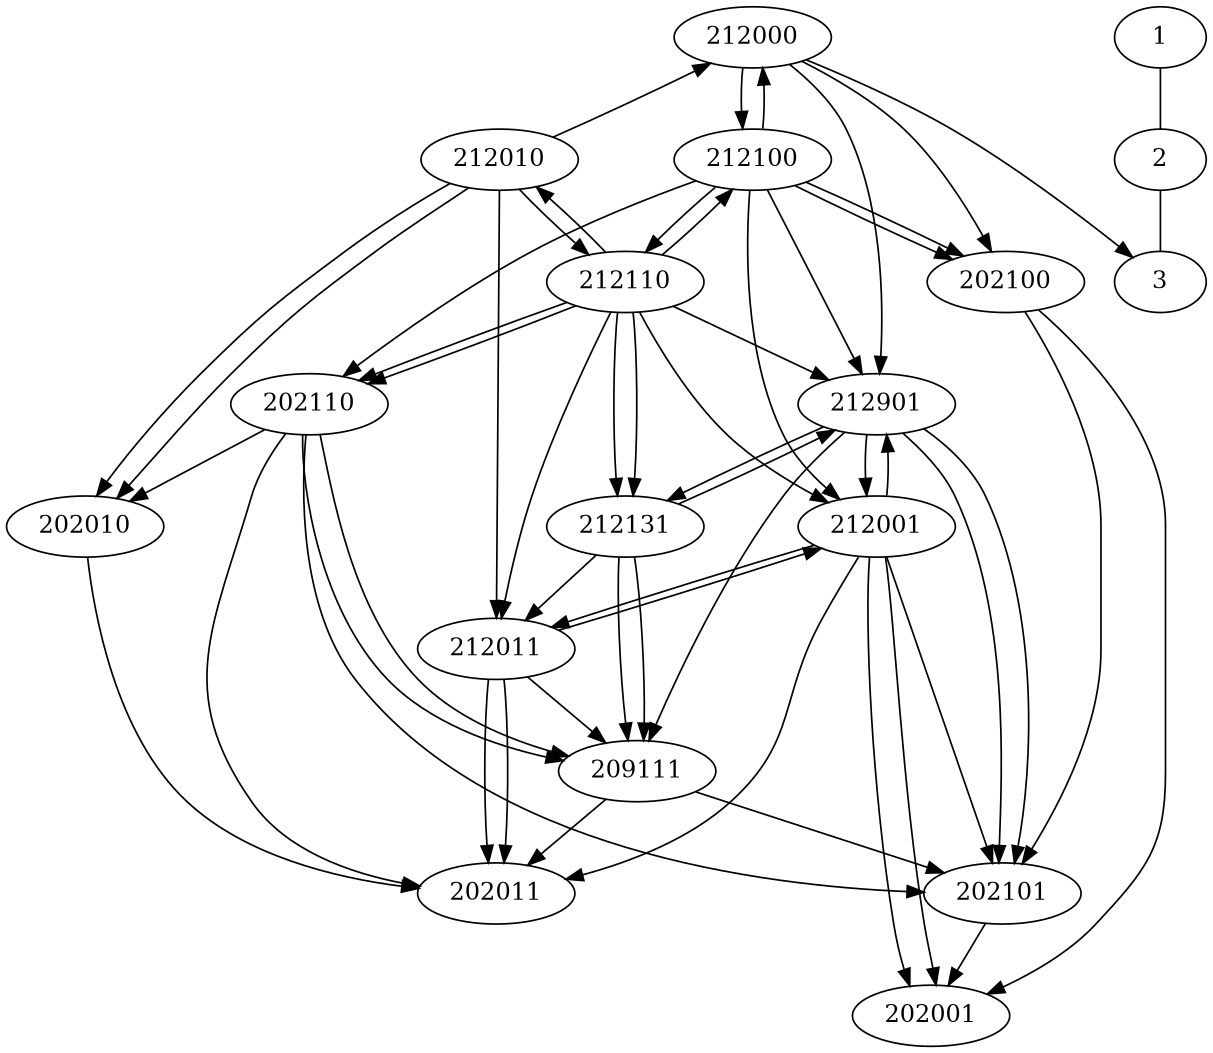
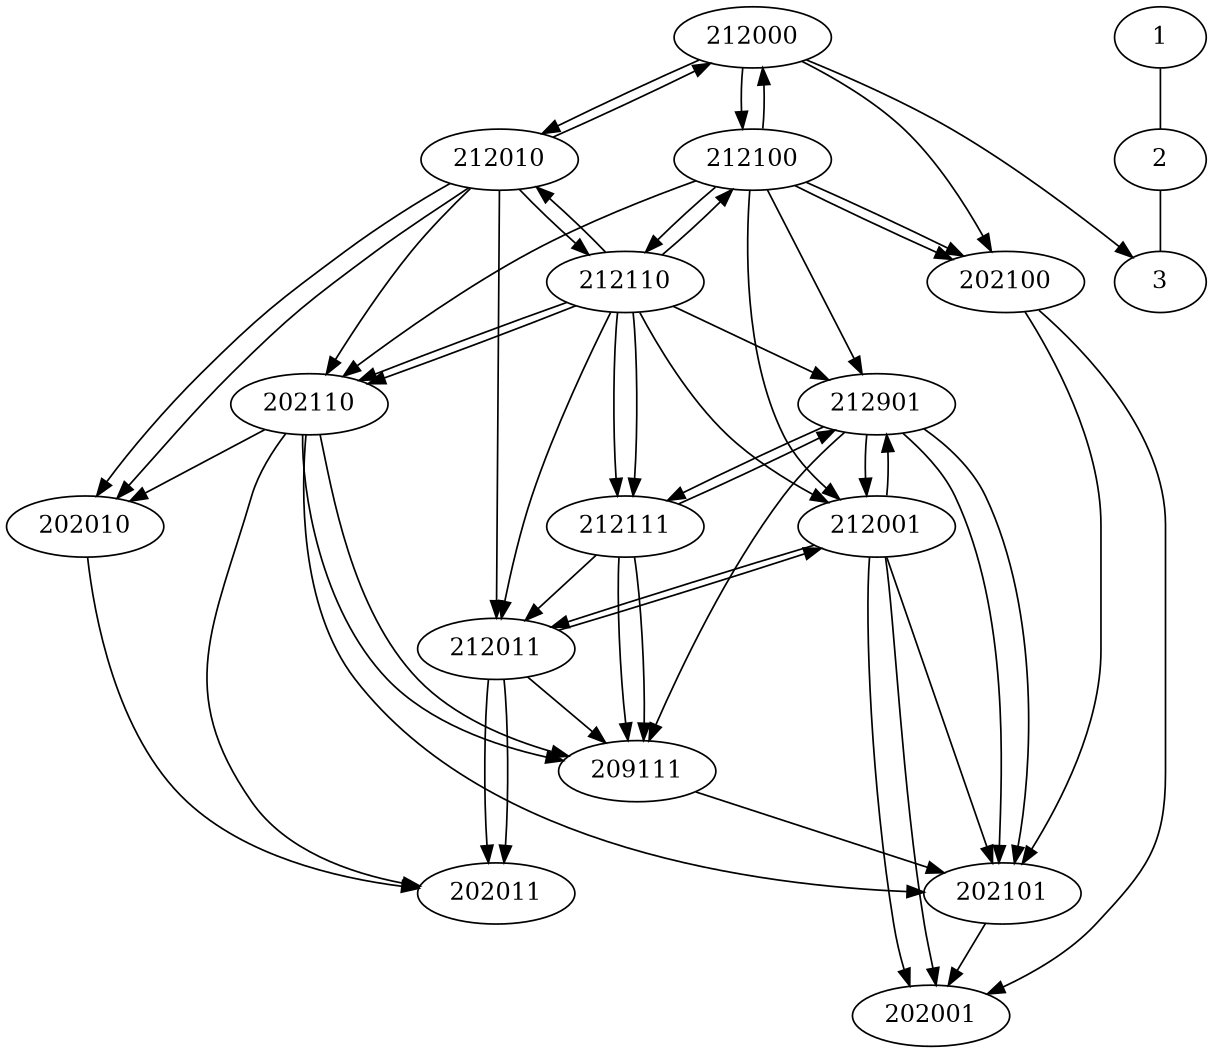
edge "212000" -> "212901": now "212000" -> "212010"
edge "212010" -> "202110": added
node "212131": label "212131" -> "212111"
edge "212001" -> "202011": removed
edge "209111" -> "202011": removed
